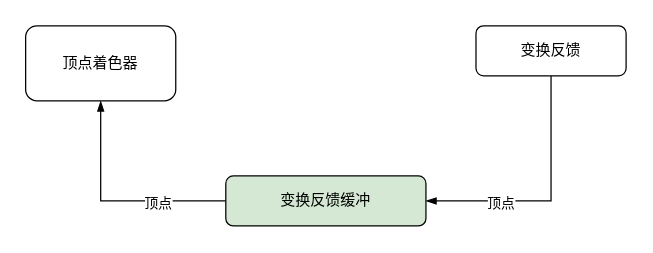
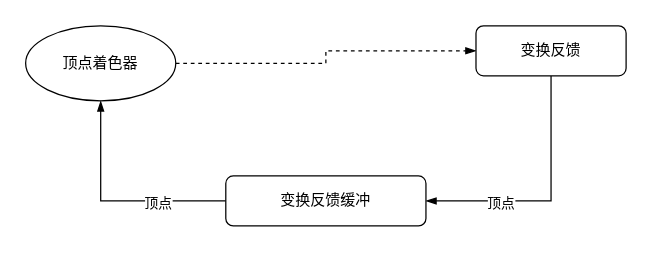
node "顶点着色器": shape rounded rectangle -> ellipse
edge "顶点着色器" -> "变换反馈": added
node "变换反馈缓冲": fillcolor #d5e8d4 -> #ffffff
